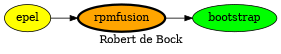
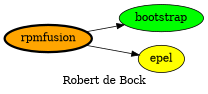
edge "epel" -> "rpmfusion": reversed
